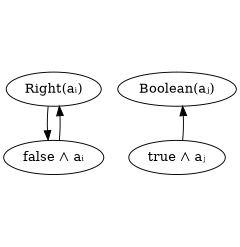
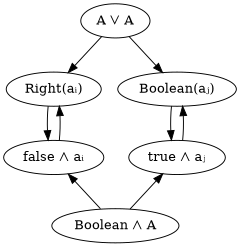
node "A ⋁ A": added
edge "Boolean(aⱼ)" -> "true ⋀ aⱼ": added
node "Boolean ⋀ A": added
